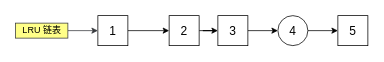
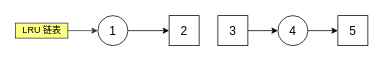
node "1": shape rectangle -> ellipse
edge "2" -> "3": removed
